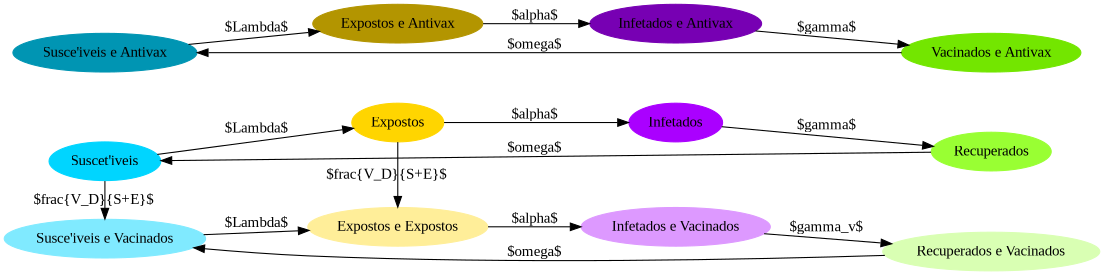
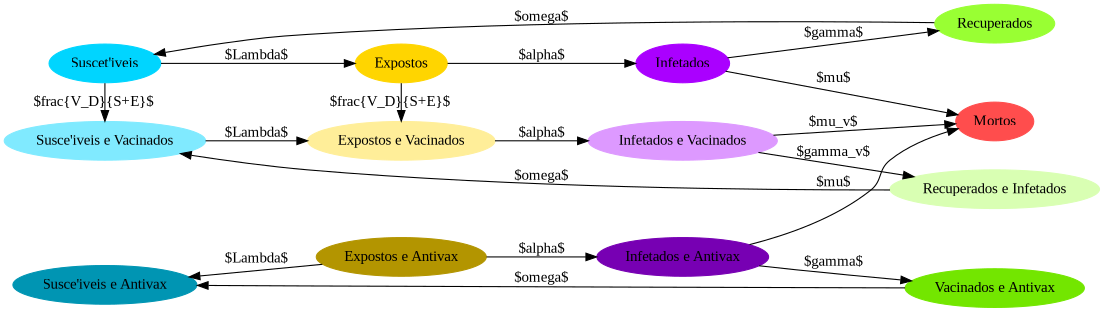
edge "Susce'iveis e Antivax" -> "Expostos e Antivax": reversed
node "Mortos": added
node "Expostos e Expostos": label "Expostos e Expostos" -> "Expostos e Vacinados"
node "Recuperados e Vacinados": label "Recuperados e Vacinados" -> "Recuperados e Infetados"
